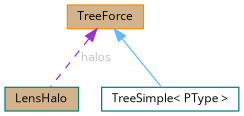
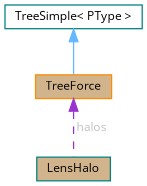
edge "TreeSimple< PType >" -> "TreeForce": reversed
